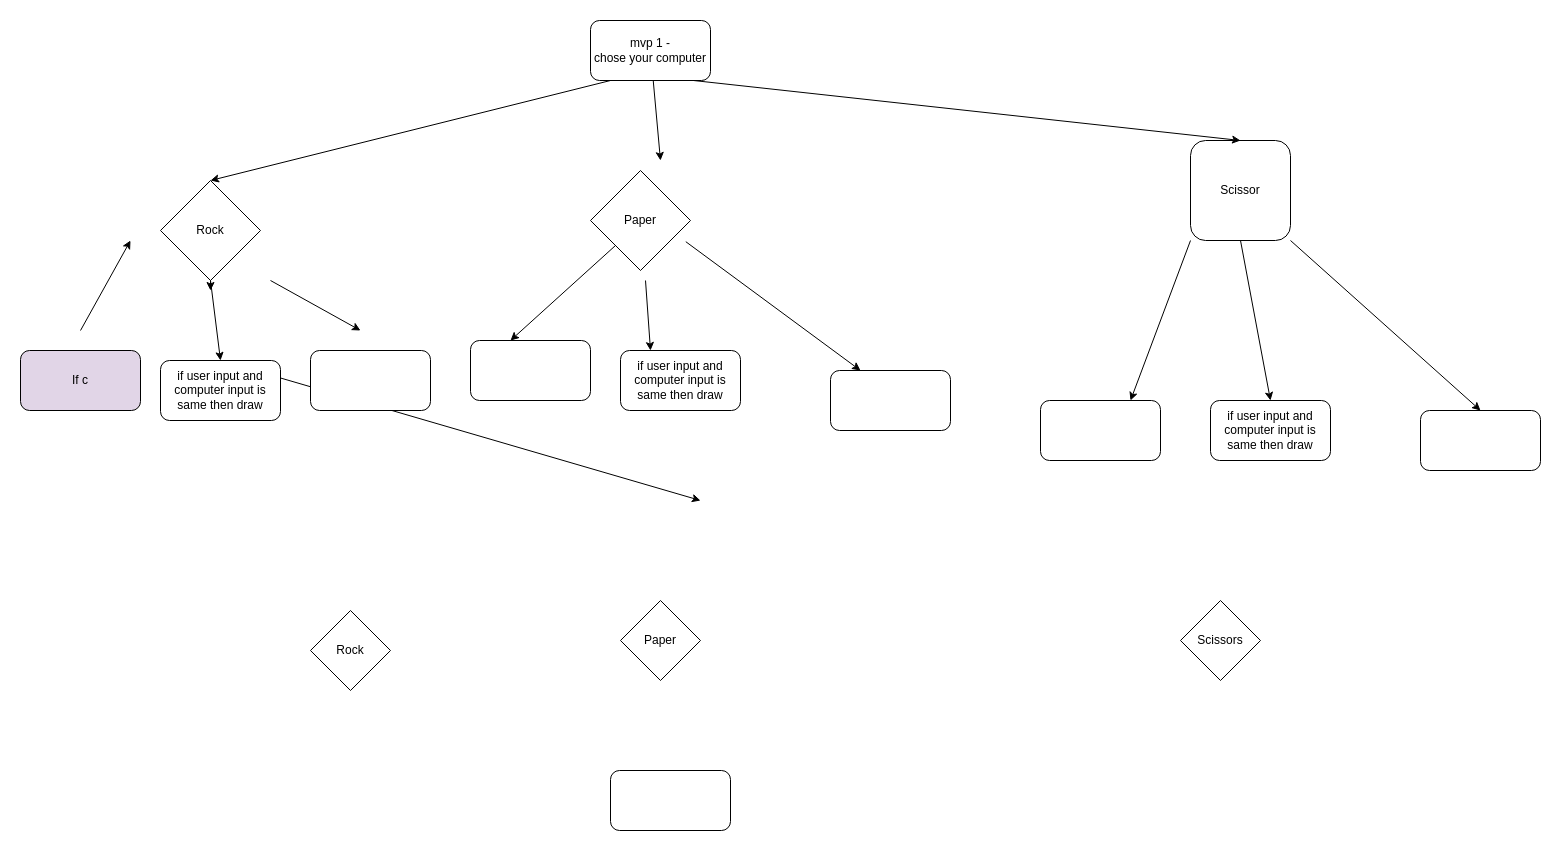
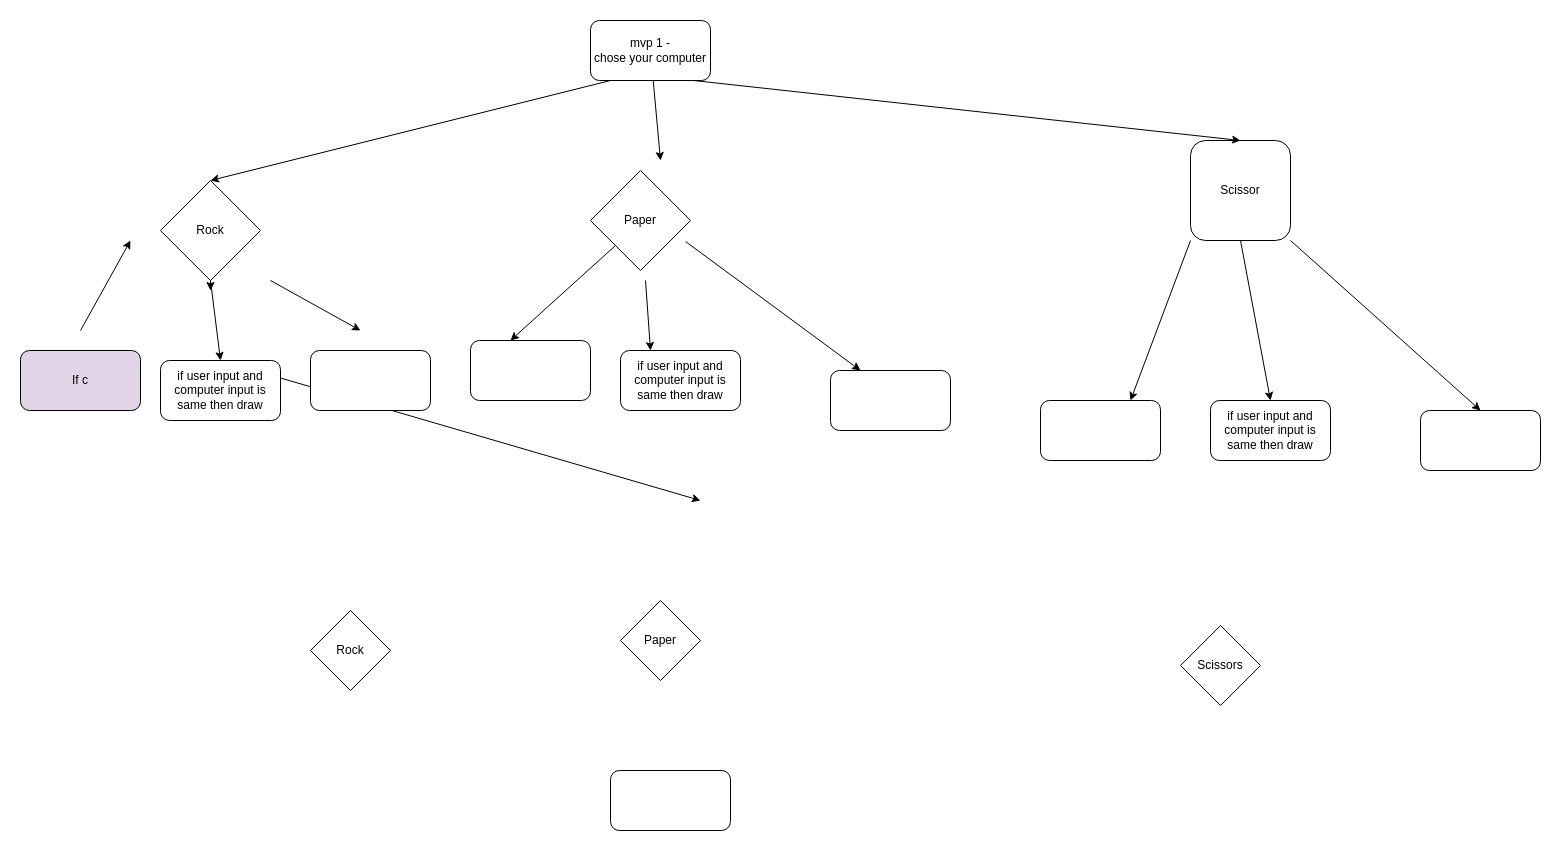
node "Scissors": moved (1221, 641) -> (1221, 666)
